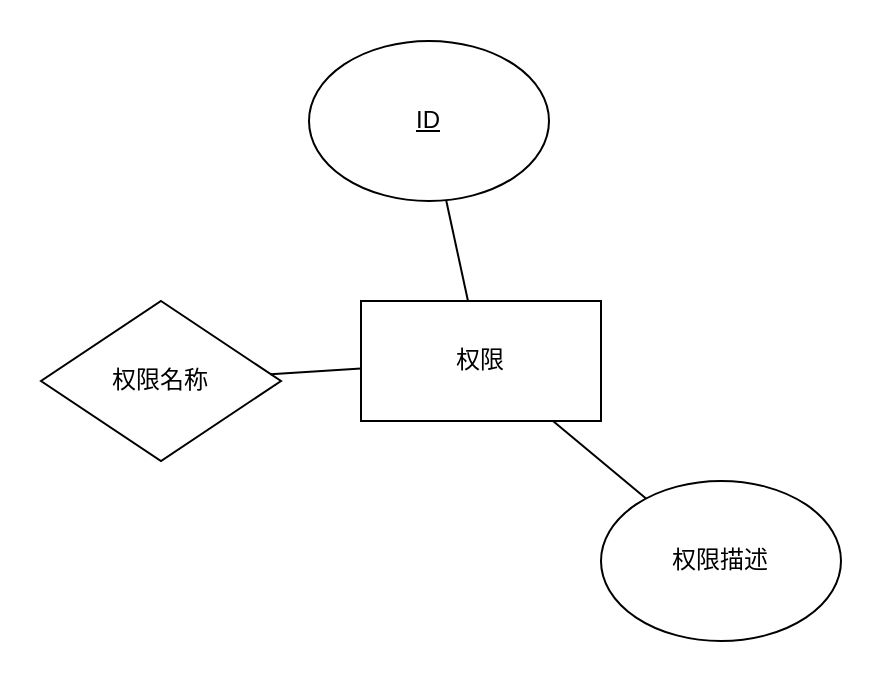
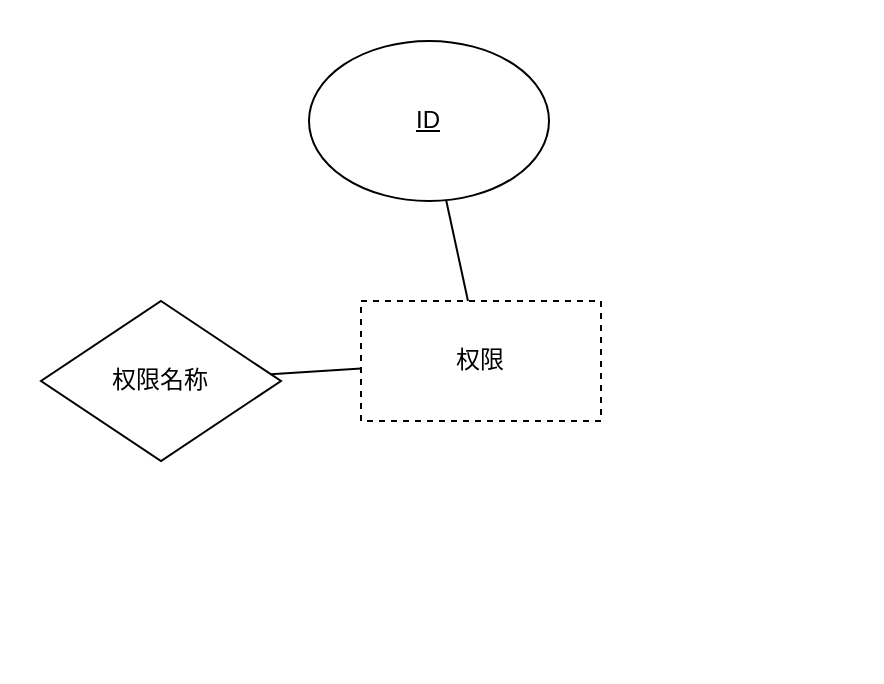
node "权限": style solid -> dashed
edge "权限" -- "权限描述": removed
node "权限描述": removed
